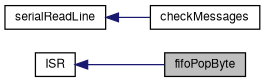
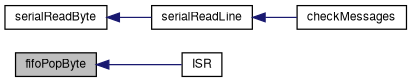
node "serialReadByte": added
edge "fifoPopByte" -> "ISR": reversed
